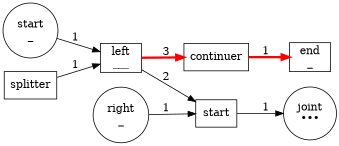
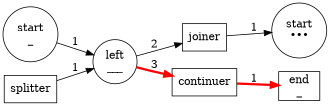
node "left ___": shape box -> circle
node "start": label "start" -> "joiner"
node "joint •••": label "joint •••" -> "start •••"
node "right _": removed
